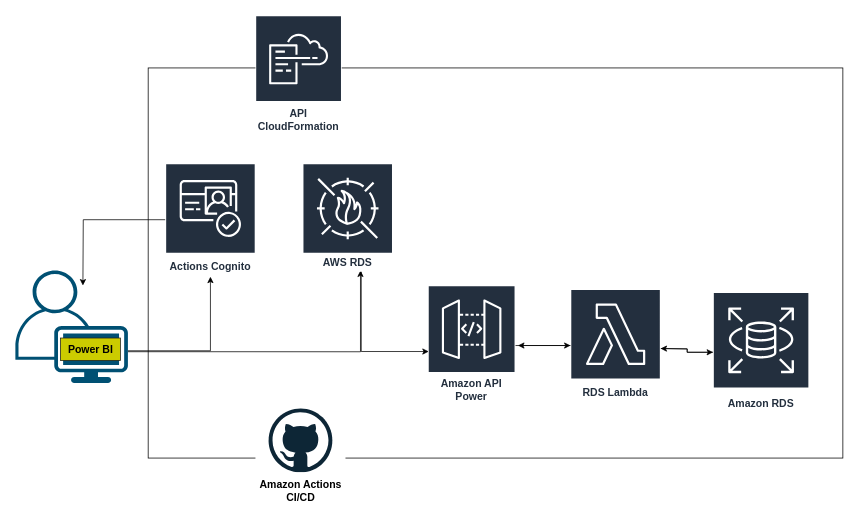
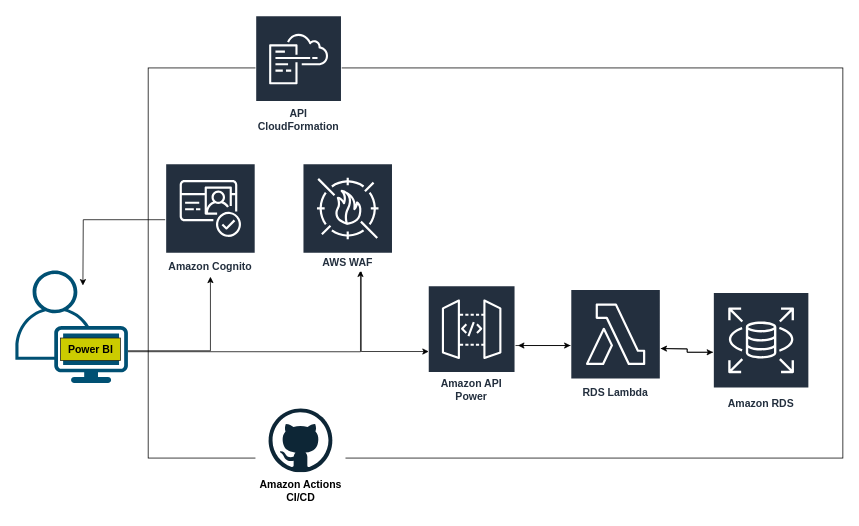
node "AWS RDS": label "AWS RDS" -> "AWS WAF"
node "Actions Cognito": label "Actions Cognito" -> "Amazon Cognito"
